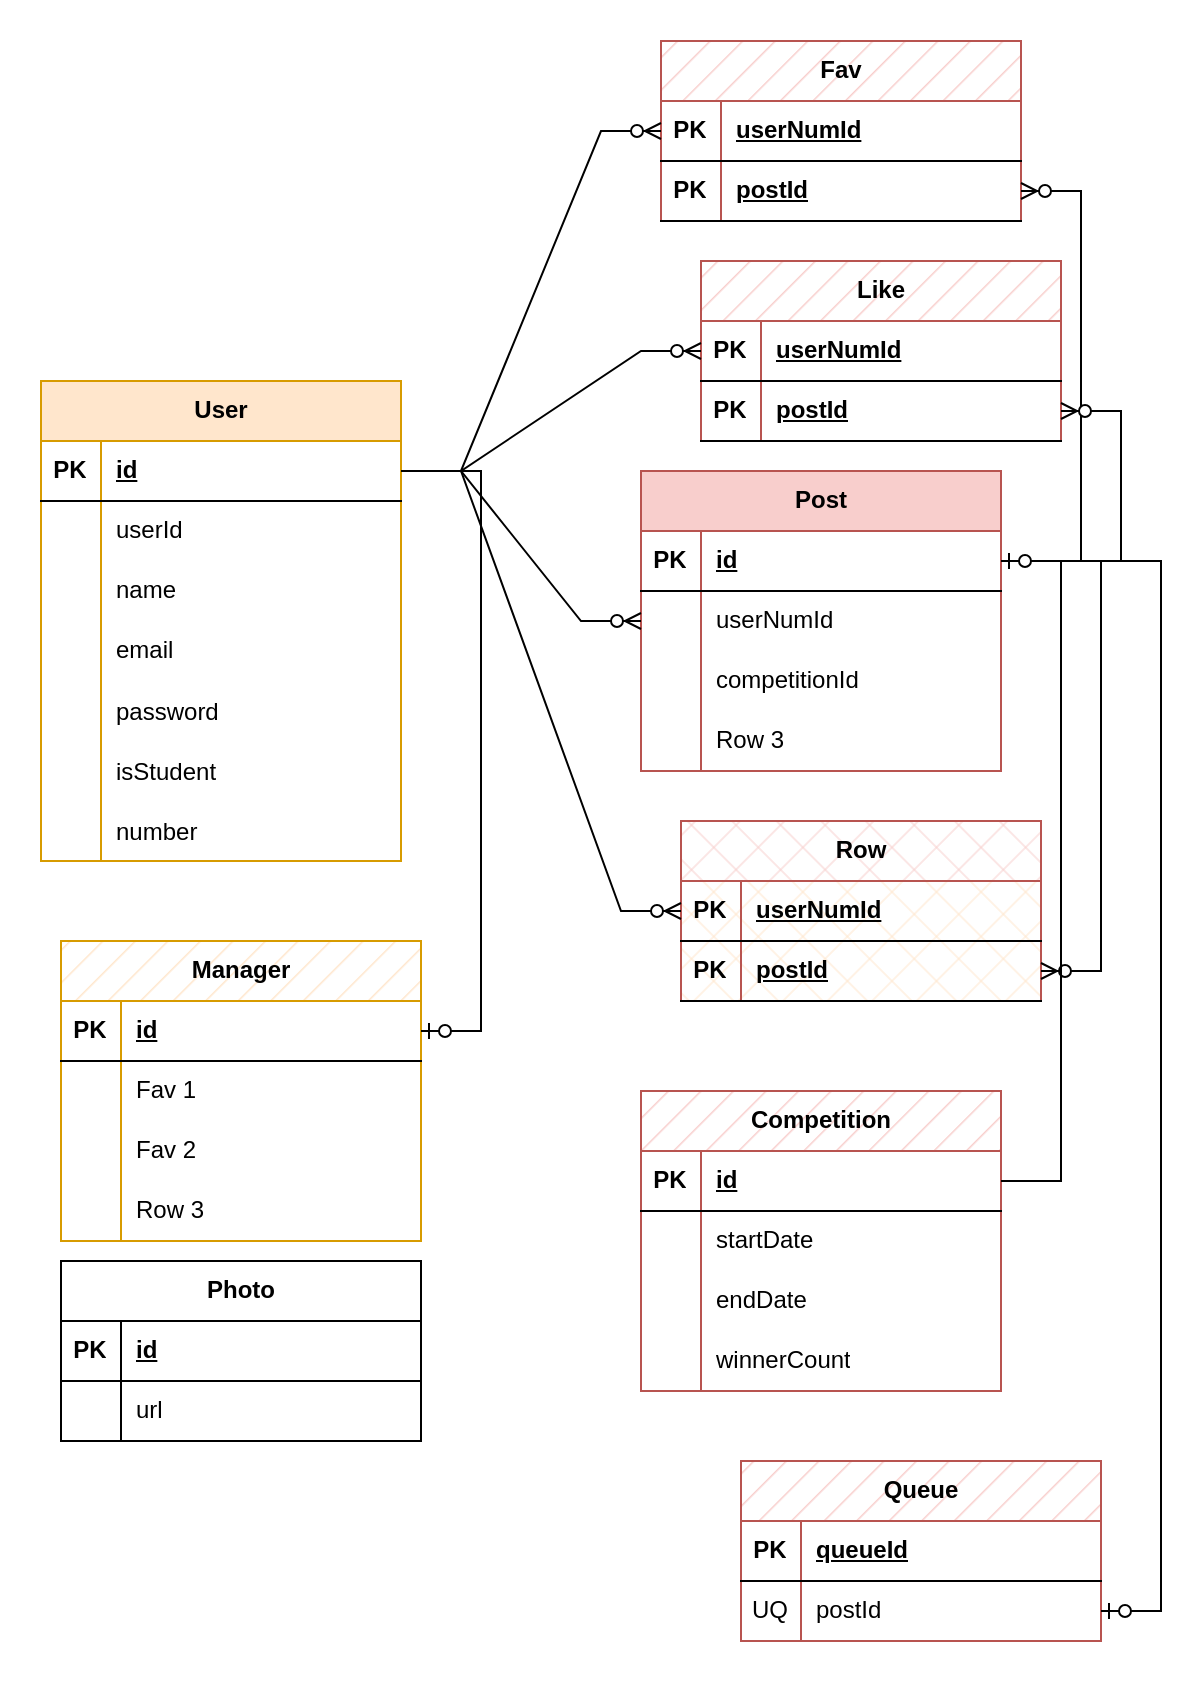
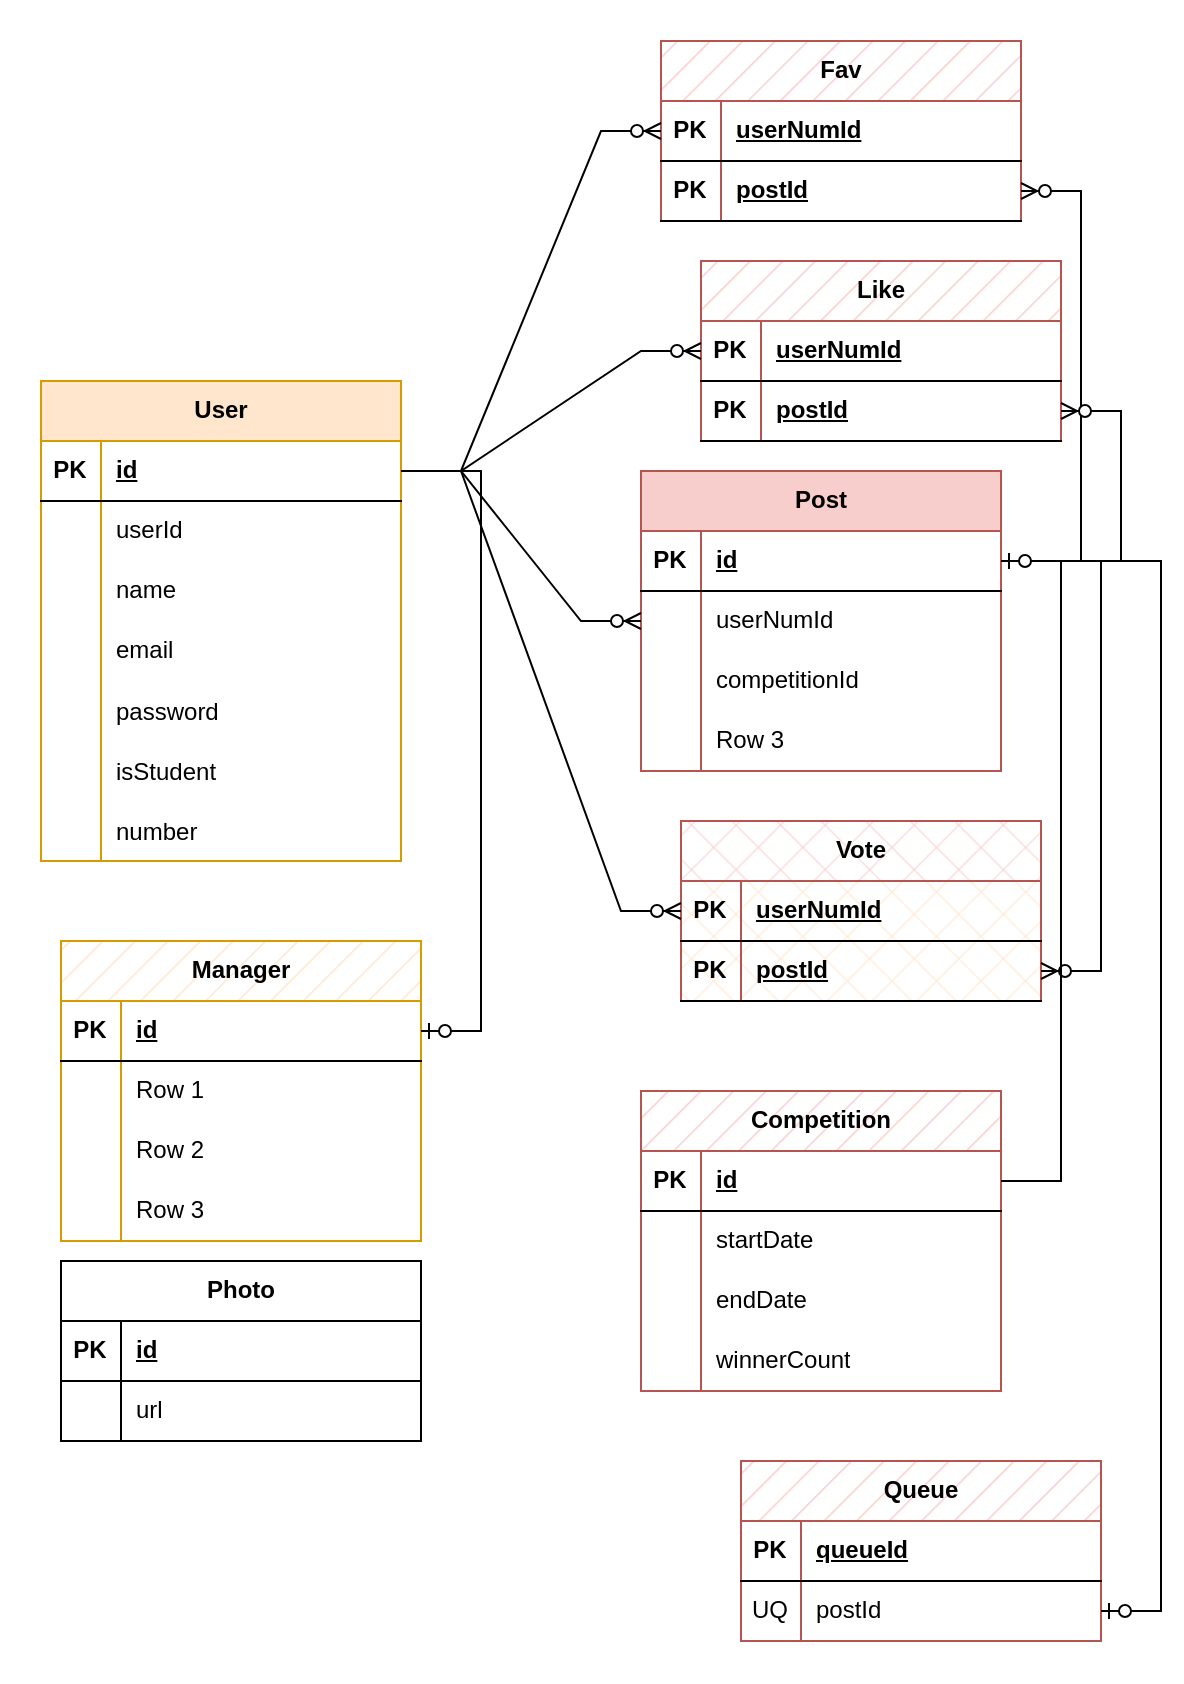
node "Row": label "Row" -> "Vote"
node "Fav 1": label "Fav 1" -> "Row 1"
node "Fav 2": label "Fav 2" -> "Row 2"
